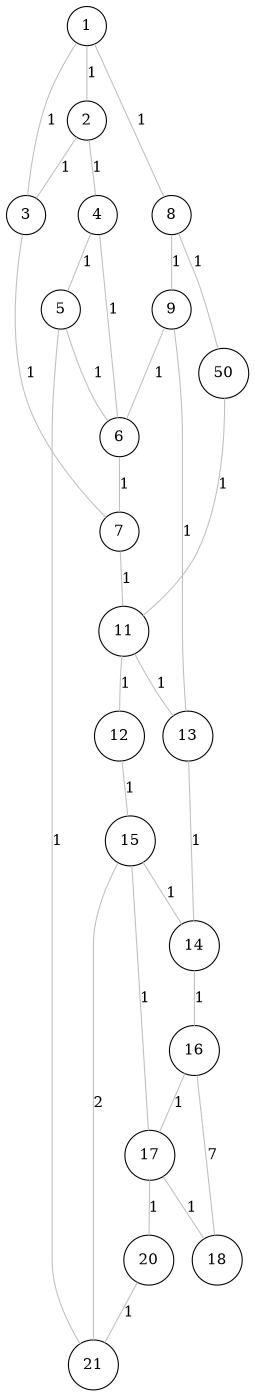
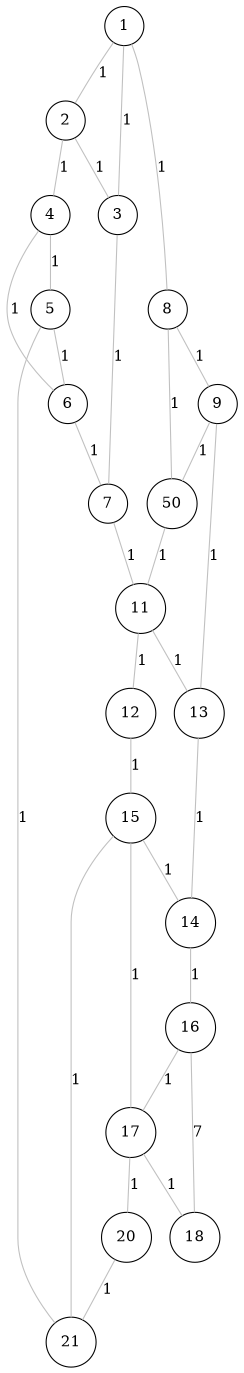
edge "9" -- "6": now "9" -- "50"
edge "15" -- "21": label "2" -> "1"
